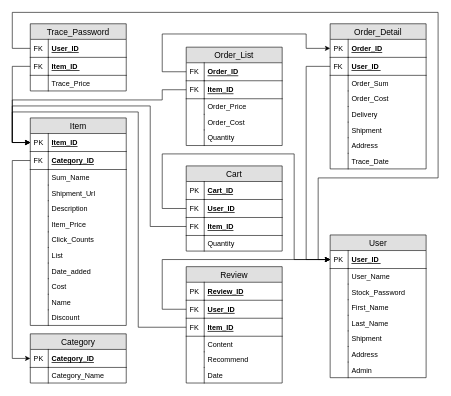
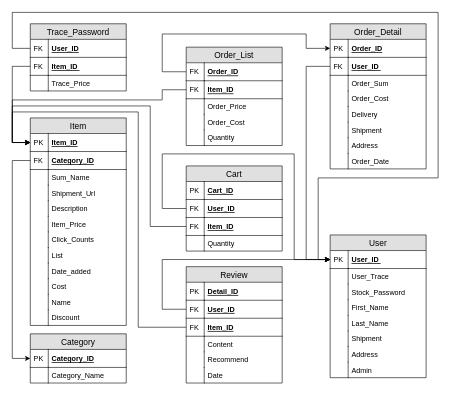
node "Trace_Date": label "Trace_Date" -> "Order_Date"
node "User_Name": label "User_Name" -> "User_Trace"
node "Review_ID": label "Review_ID" -> "Detail_ID"
